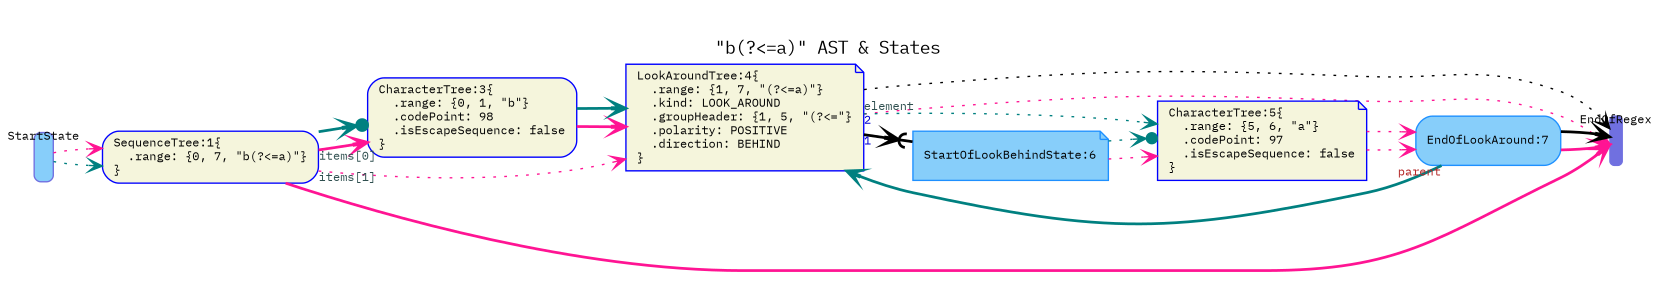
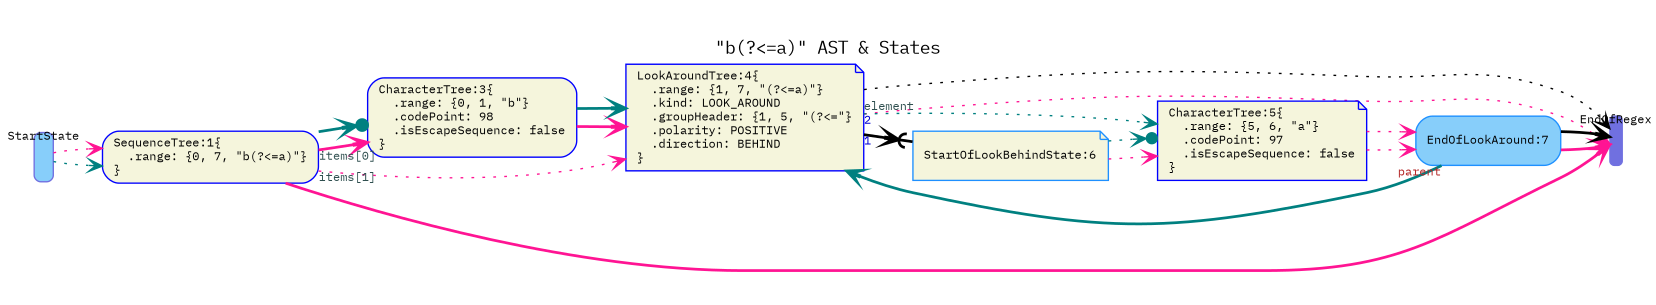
node "StartOfLookBehindState:6": fillcolor LightSkyBlue -> Beige
